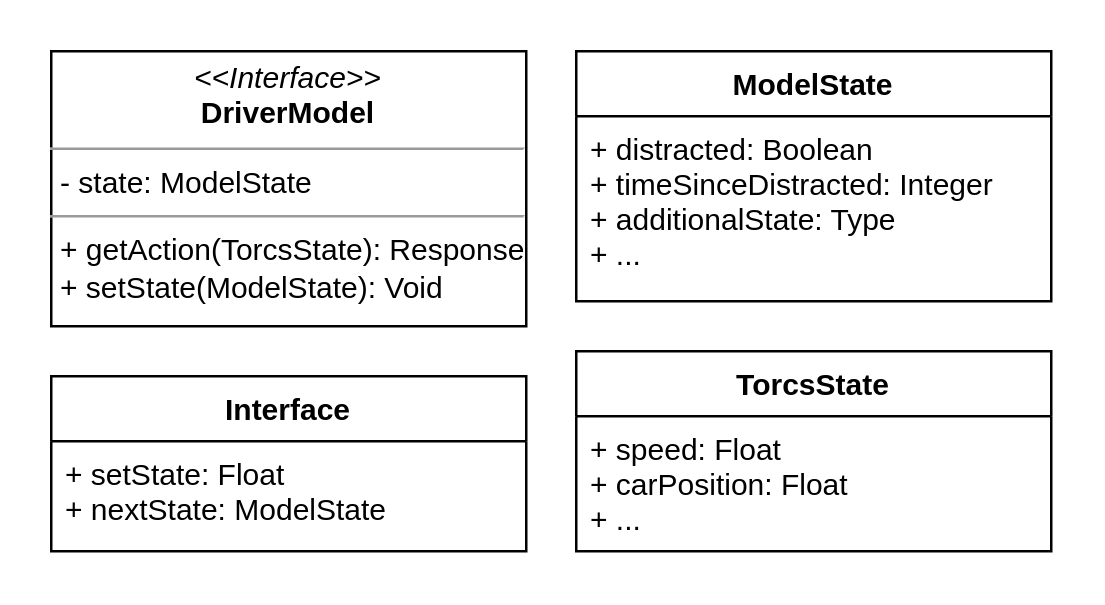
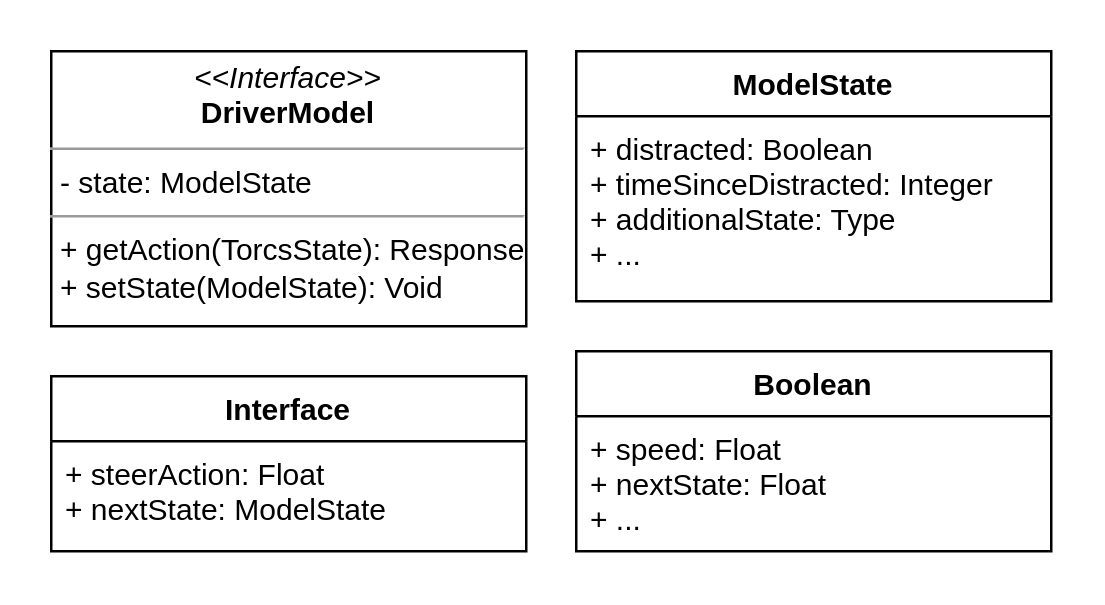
node "TorcsState": label "TorcsState" -> "Boolean"
node "+ speed: Float + carPosition: Float + ...": label "+ speed: Float + carPosition: Float + ..." -> "+ speed: Float + nextState: Float + ..."
node "+ setState: Float + nextState: ModelState": label "+ setState: Float + nextState: ModelState" -> "+ steerAction: Float + nextState: ModelState"
